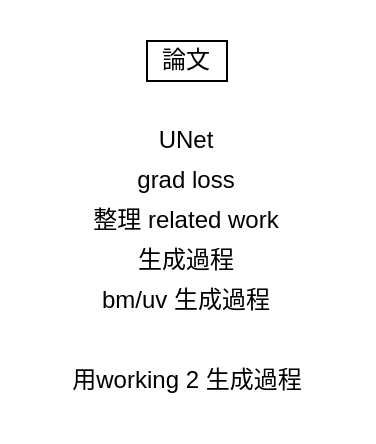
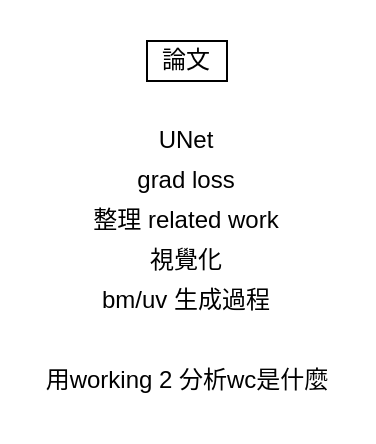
node "生成過程": label "生成過程" -> "視覺化"
node "用working 2 生成過程": label "用working 2 生成過程" -> "用working 2 分析wc是什麼"
